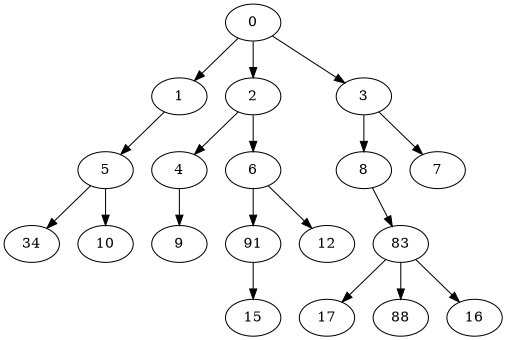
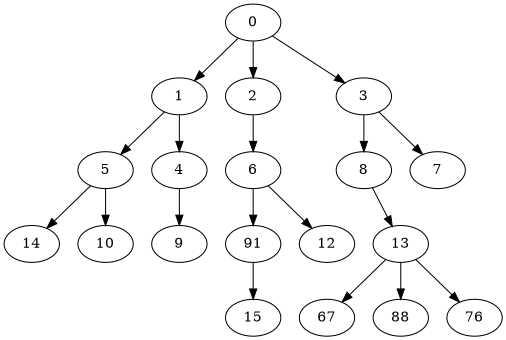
edge "2" -> "4": now "1" -> "4"
node "34": label "34" -> "14"
node "83": label "83" -> "13"
node "17": label "17" -> "67"
node "16": label "16" -> "76"
